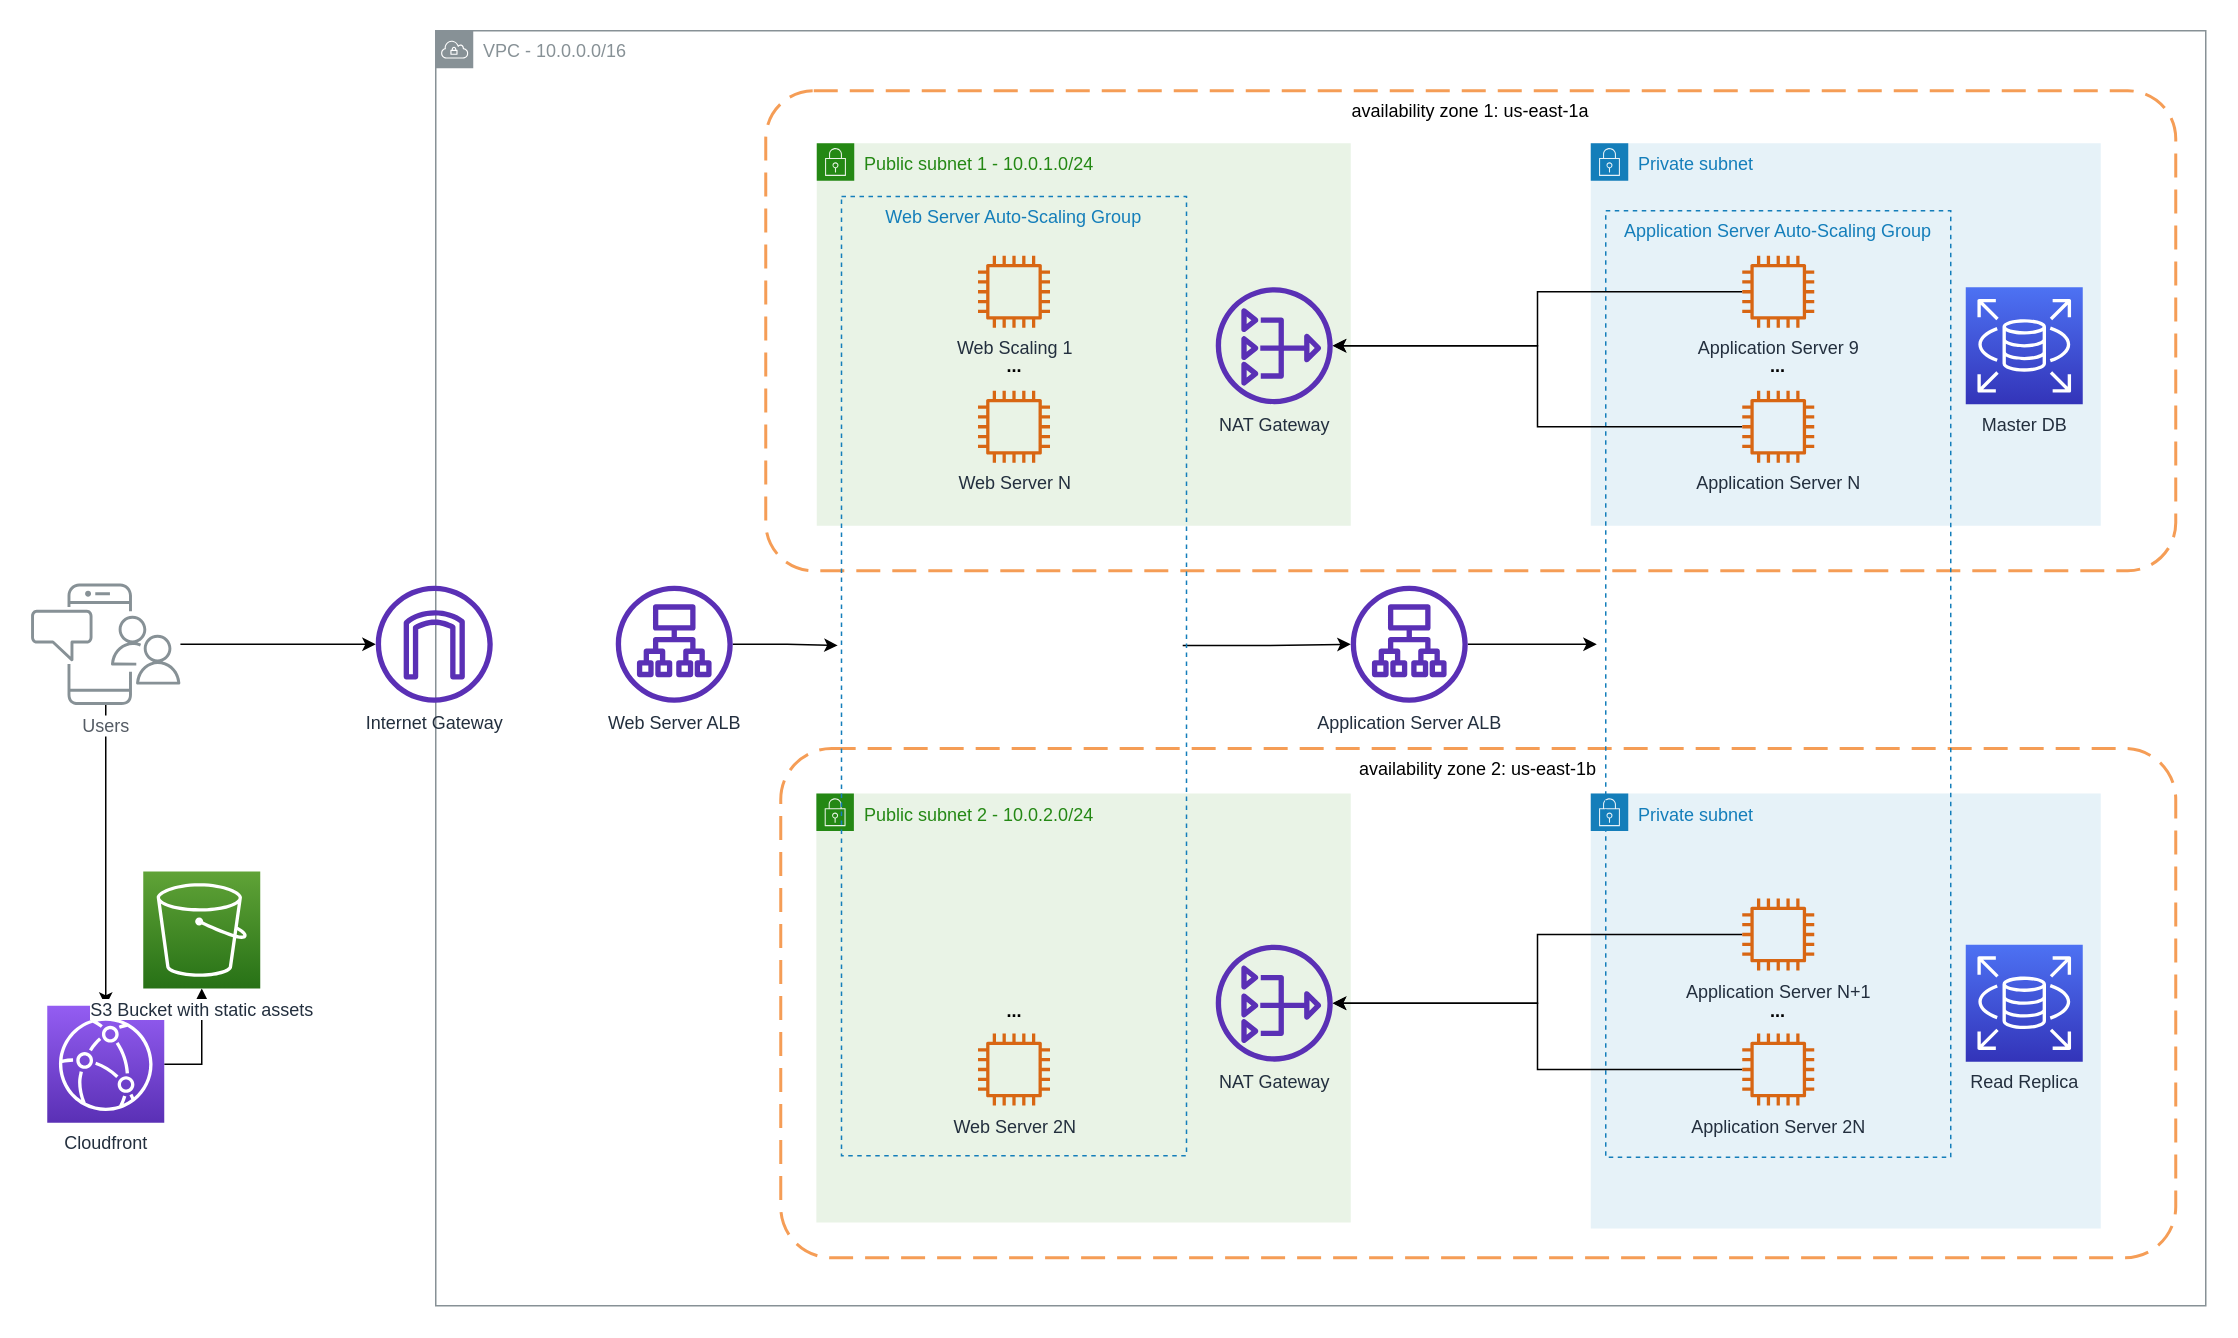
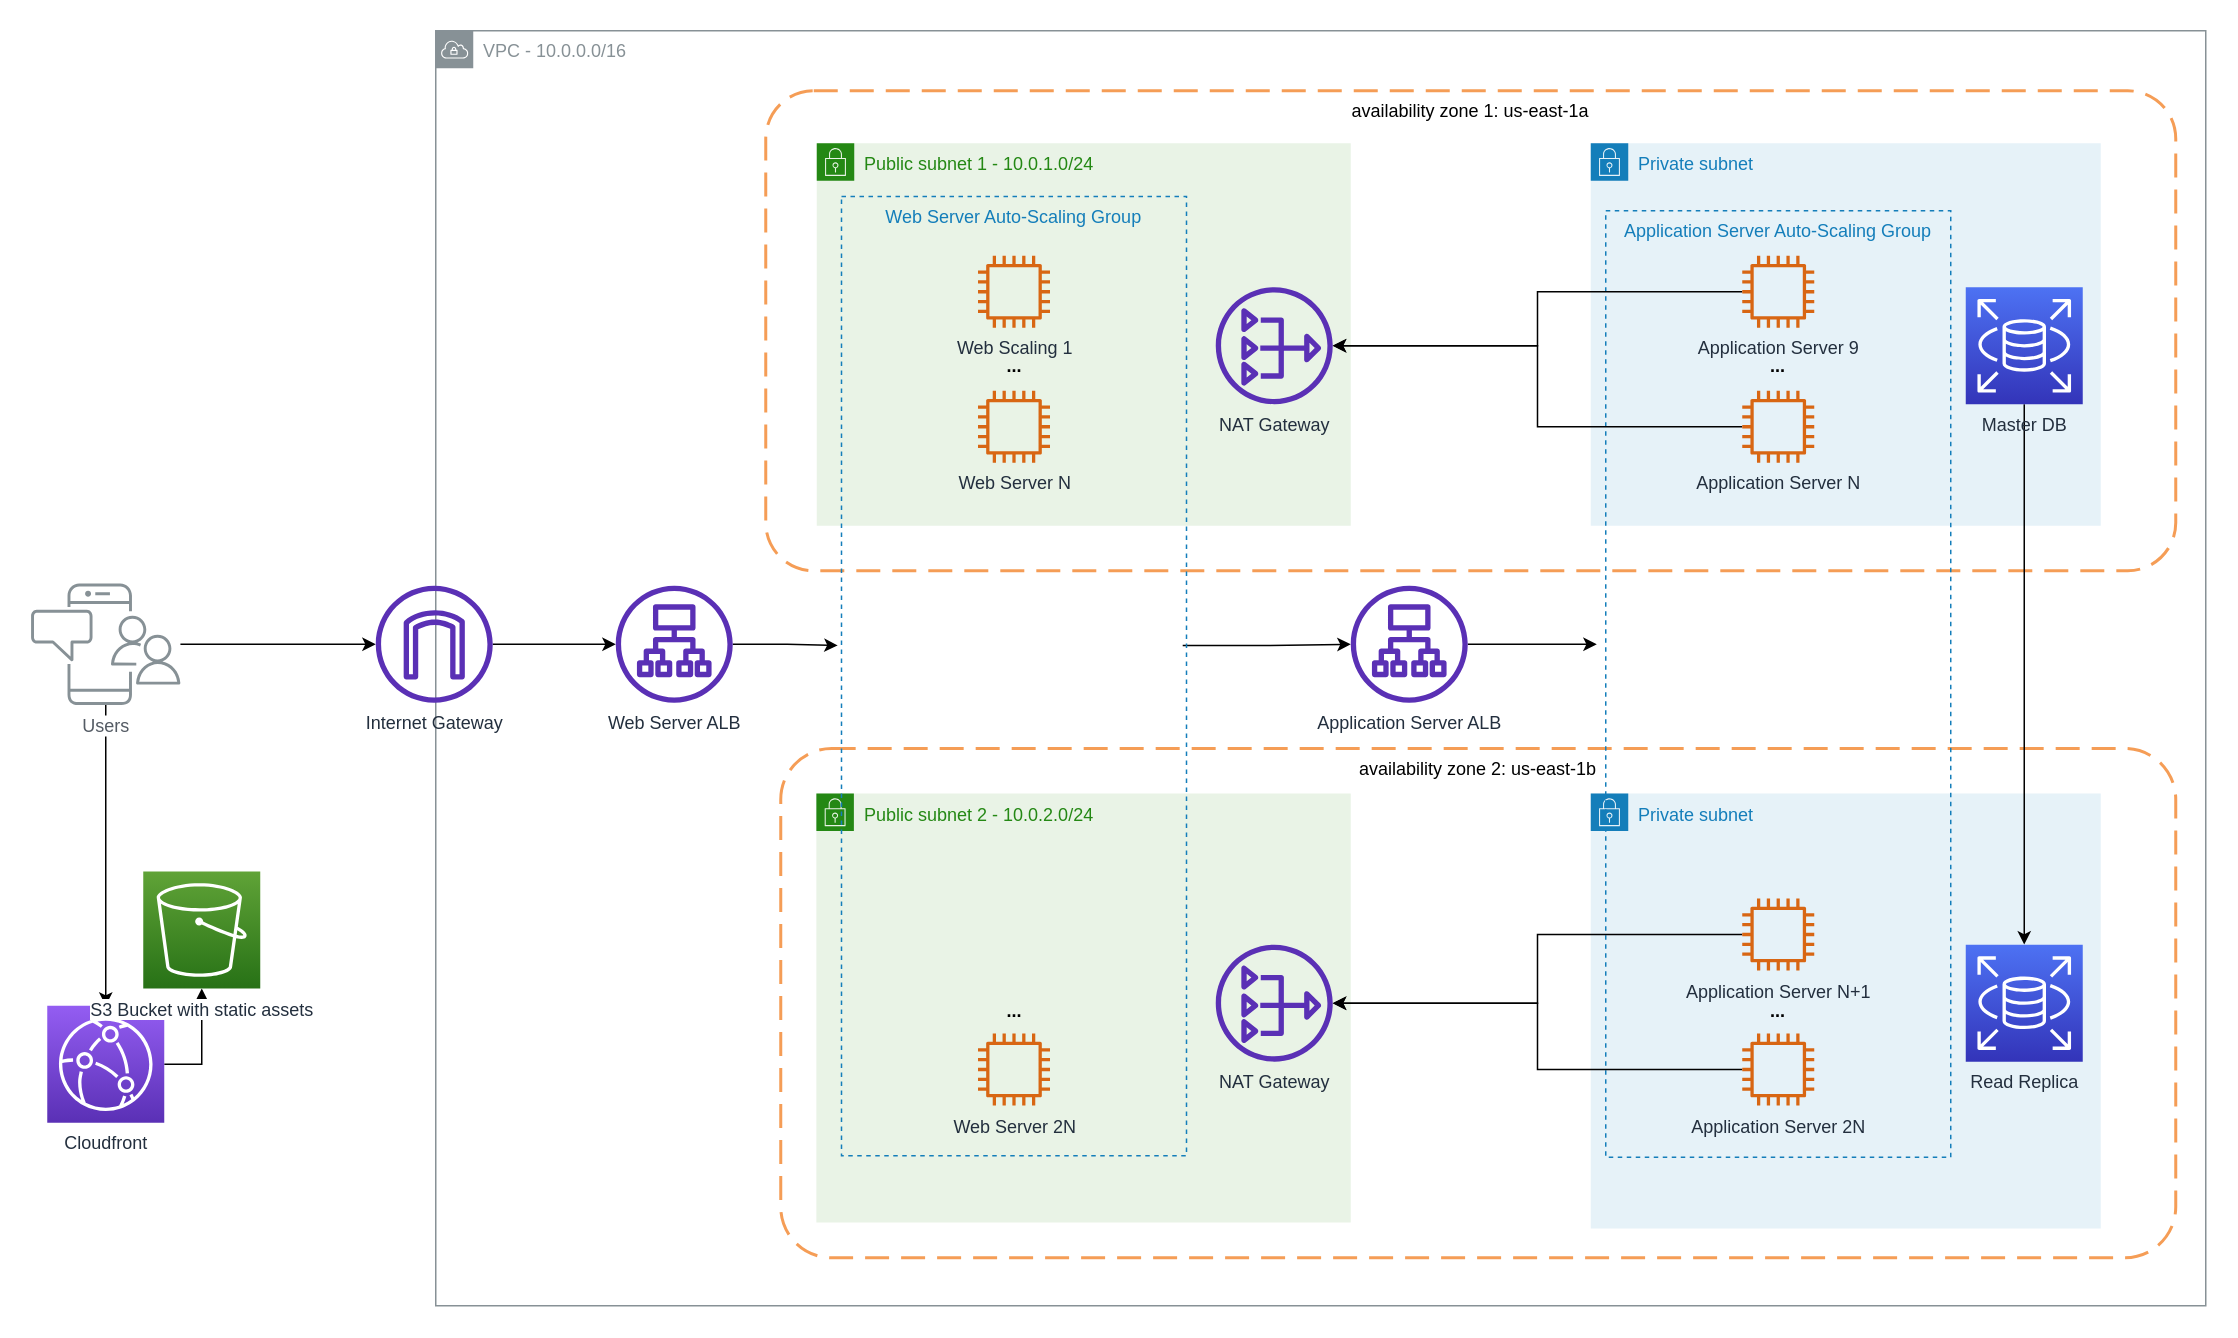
edge "Internet Gateway" -> "Web Server ALB": added
edge "Master DB" -> "Read Replica": added
